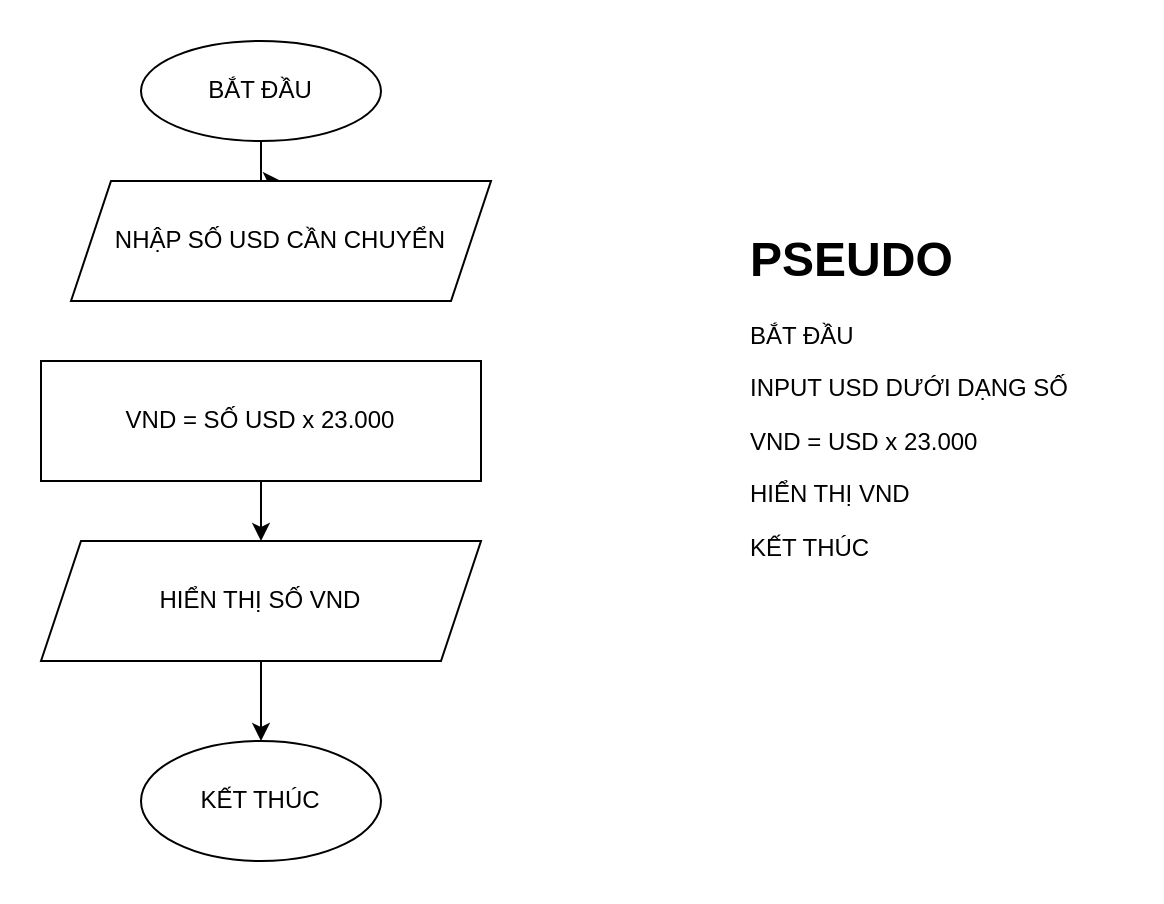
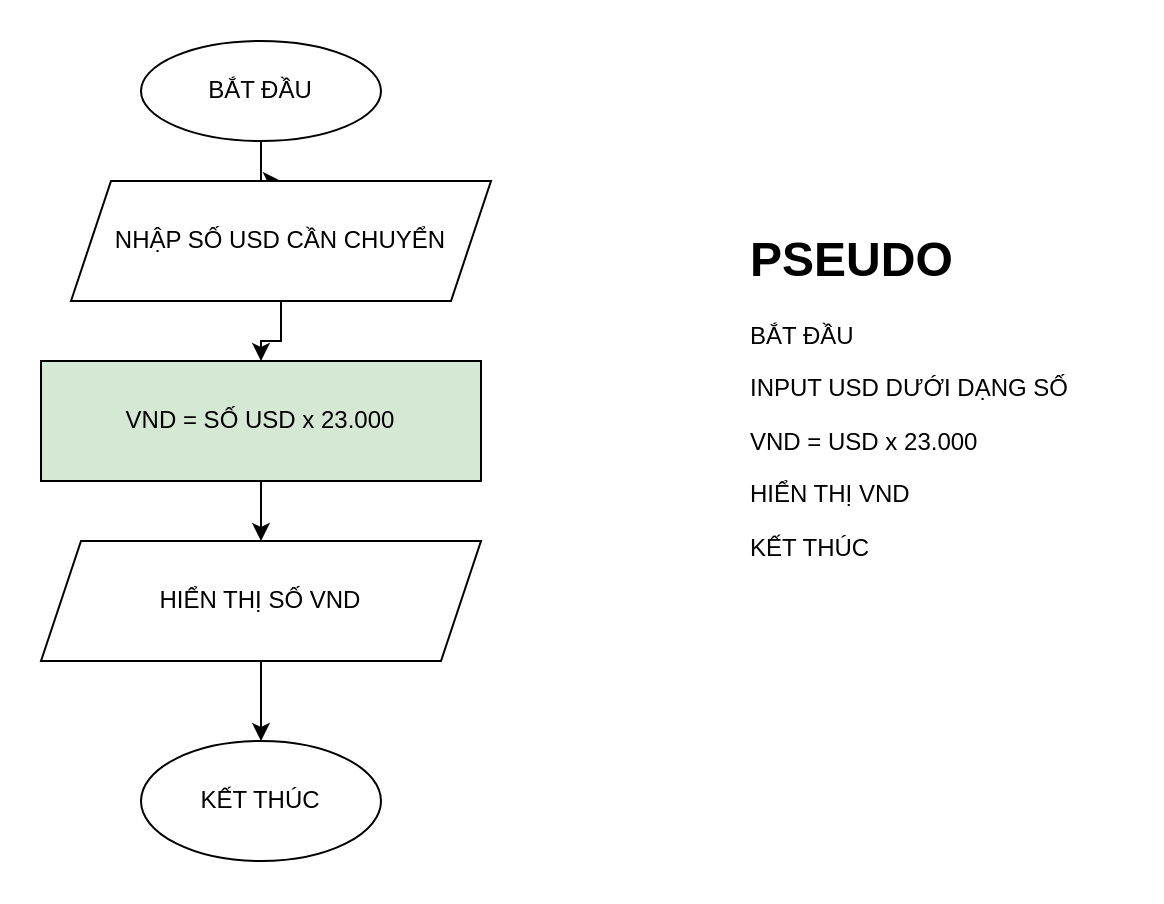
edge "NHẬP SỐ USD CẦN CHUYỂN" -> "VND = SỐ USD x 23.000": added
node "VND = SỐ USD x 23.000": fillcolor #ffffff -> #d5e8d4
